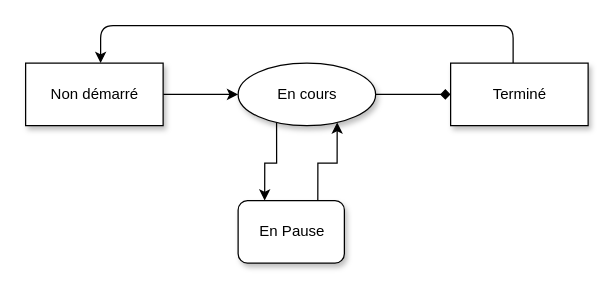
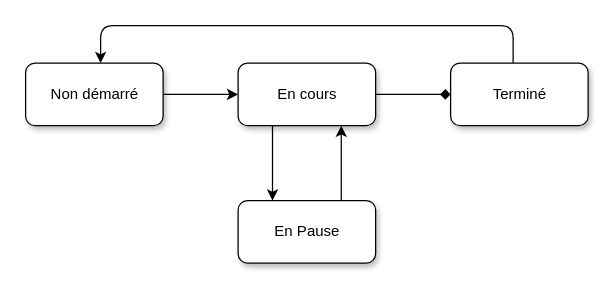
node "Non démarré": shape rectangle -> rounded rectangle
node "En cours": shape ellipse -> rounded rectangle
node "Terminé": shape rectangle -> rounded rectangle
node "En Pause": size 106x63 -> 138x63
